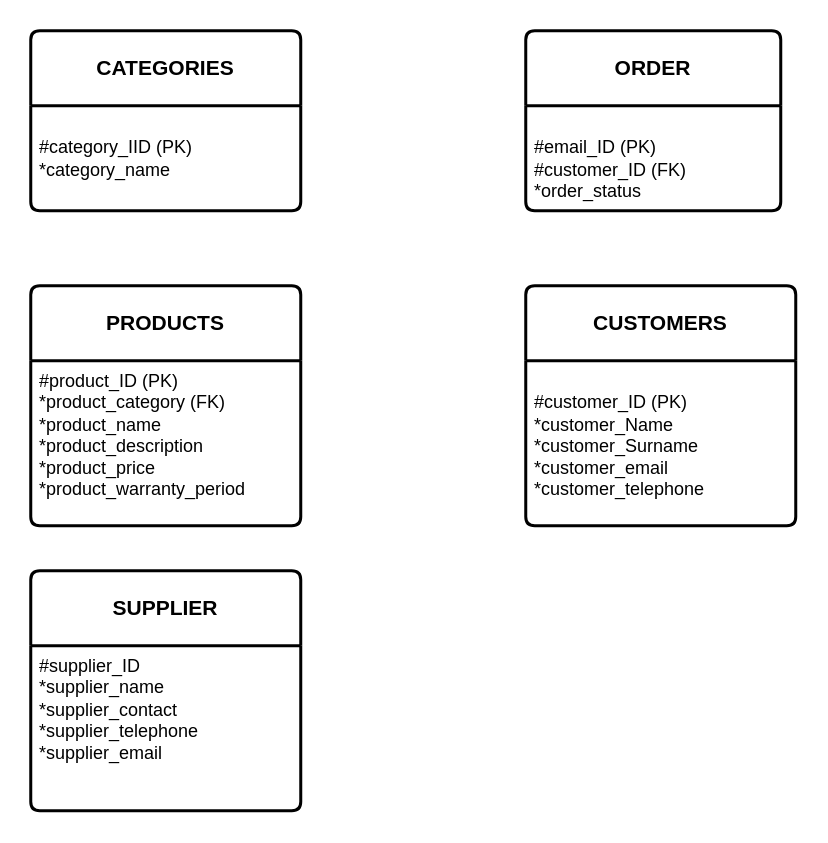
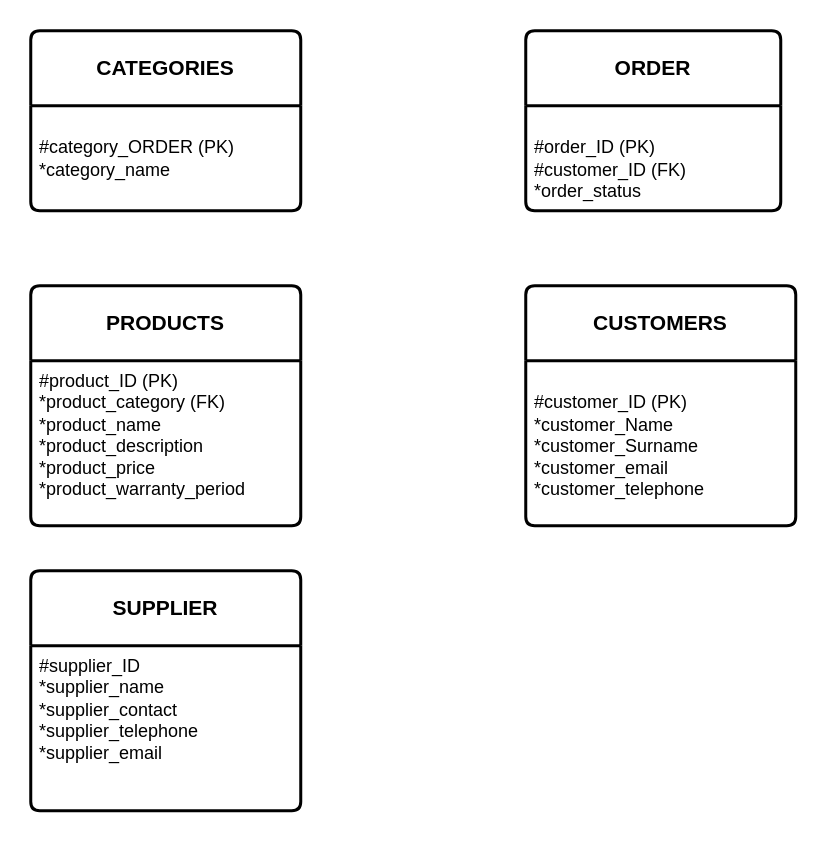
node "#category_IID (PK) *category_name": label "#category_IID (PK) *category_name" -> "#category_ORDER (PK) *category_name"
node "#email_ID (PK) #customer_ID (FK) *order_status": label "#email_ID (PK) #customer_ID (FK) *order_status" -> "#order_ID (PK) #customer_ID (FK) *order_status"
